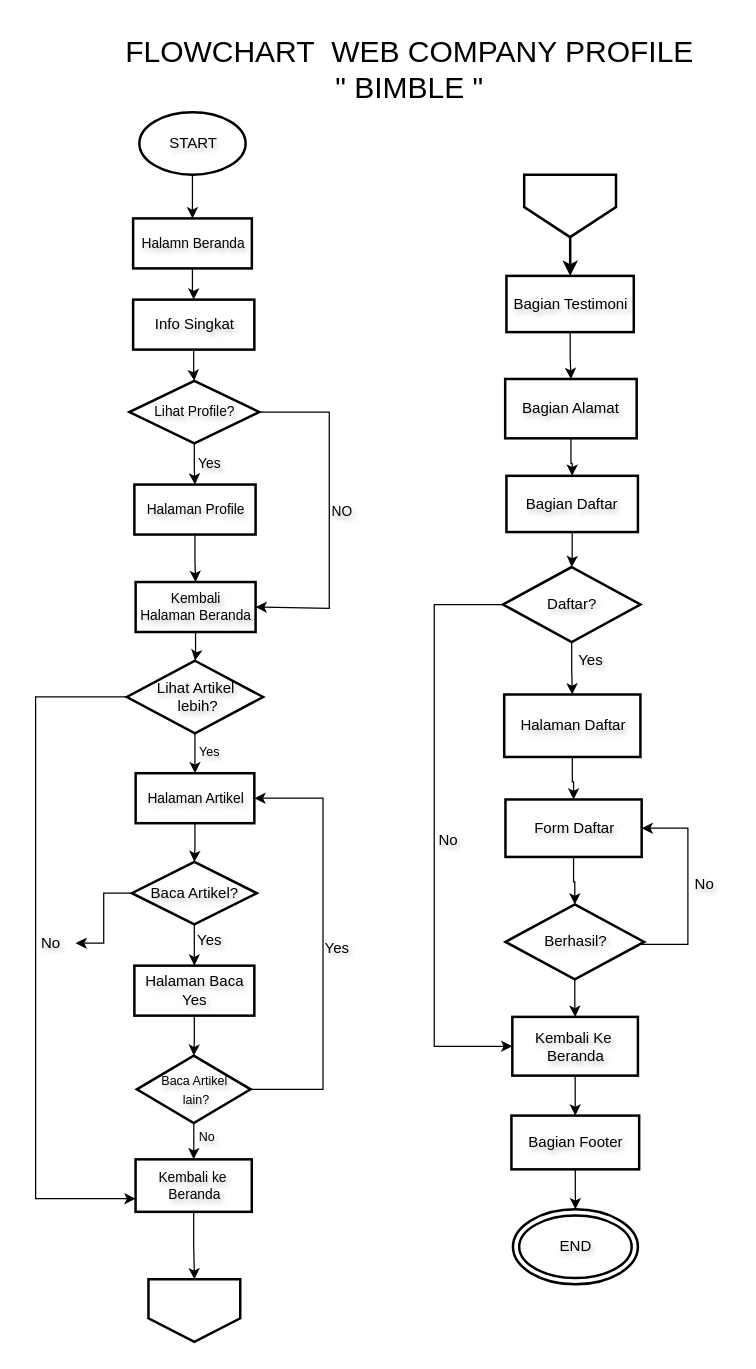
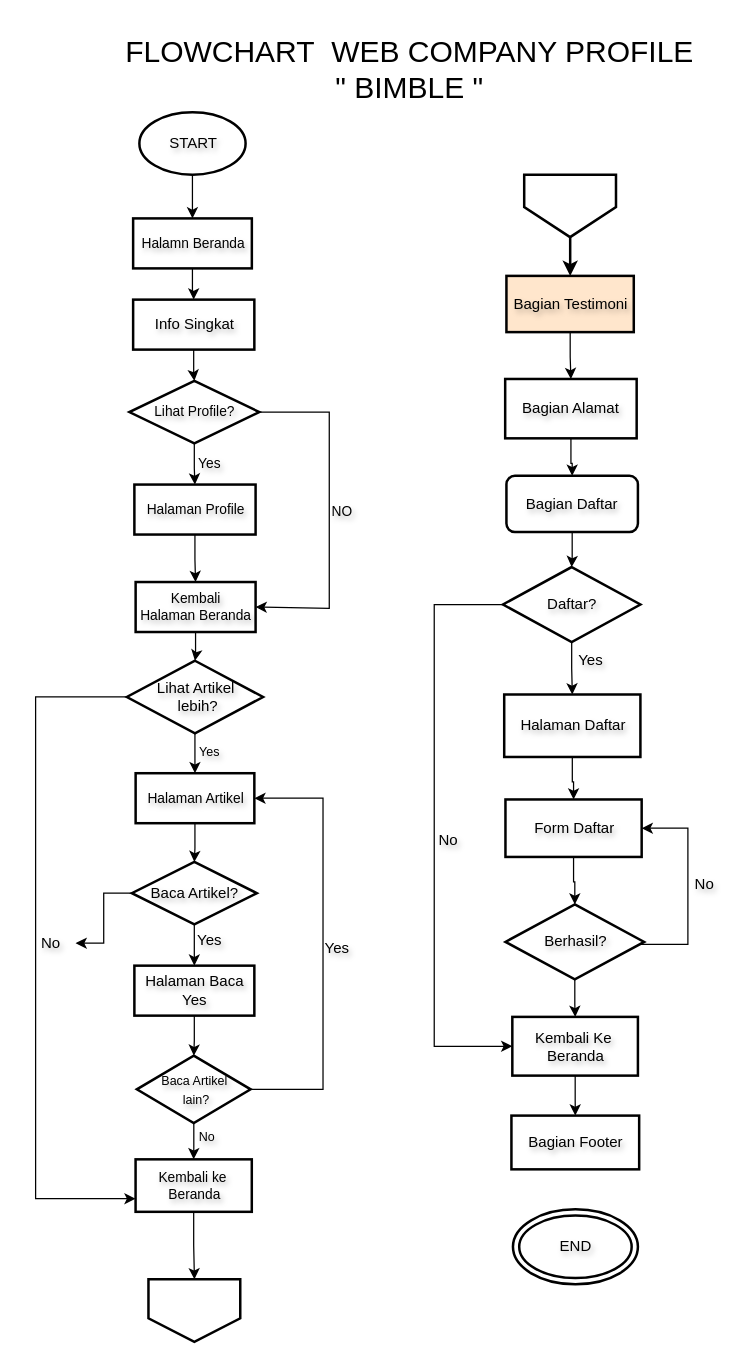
node "Bagian Testimoni": fillcolor #ffffff -> #ffe6cc
node "Bagian Daftar": shape rectangle -> rounded rectangle
edge "Bagian Footer" -> "END": removed
